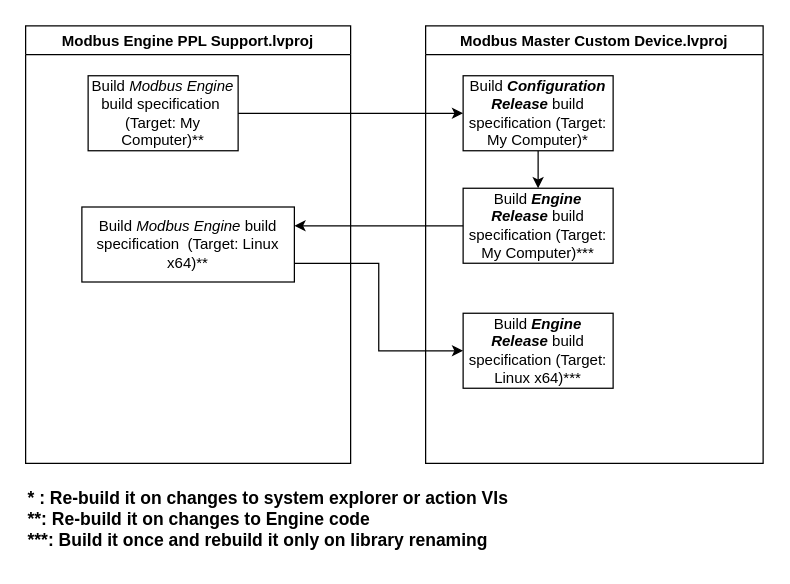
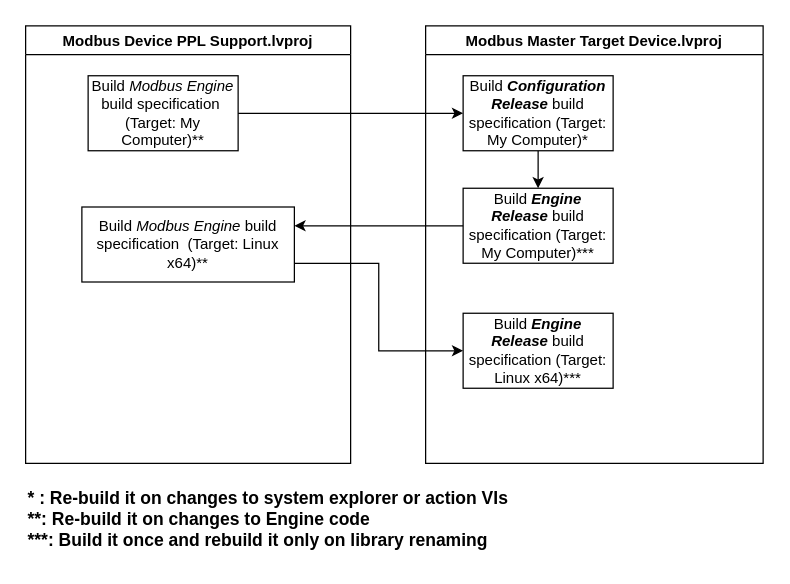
node "Modbus Engine PPL Support.lvproj": label "Modbus Engine PPL Support.lvproj" -> "Modbus Device PPL Support.lvproj"
node "Modbus Master Custom Device.lvproj": label "Modbus Master Custom Device.lvproj" -> "Modbus Master Target Device.lvproj"
